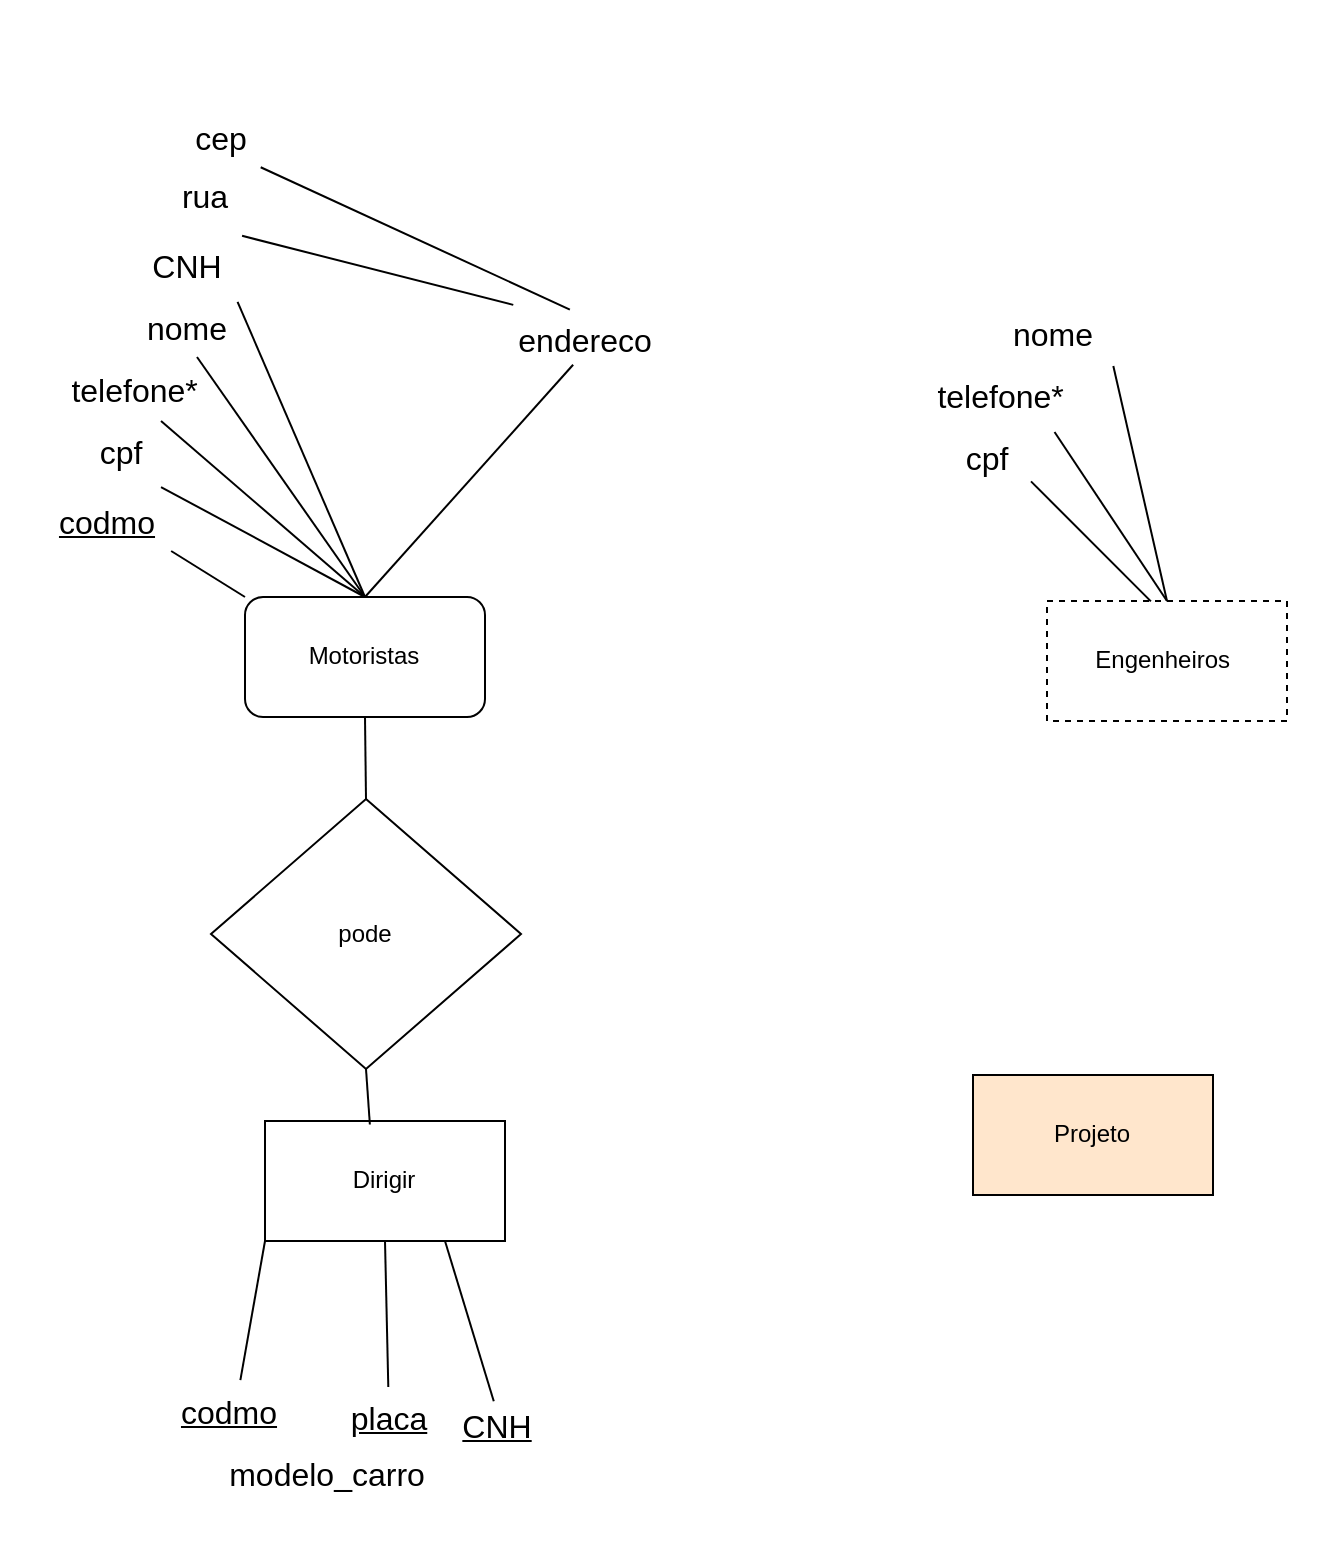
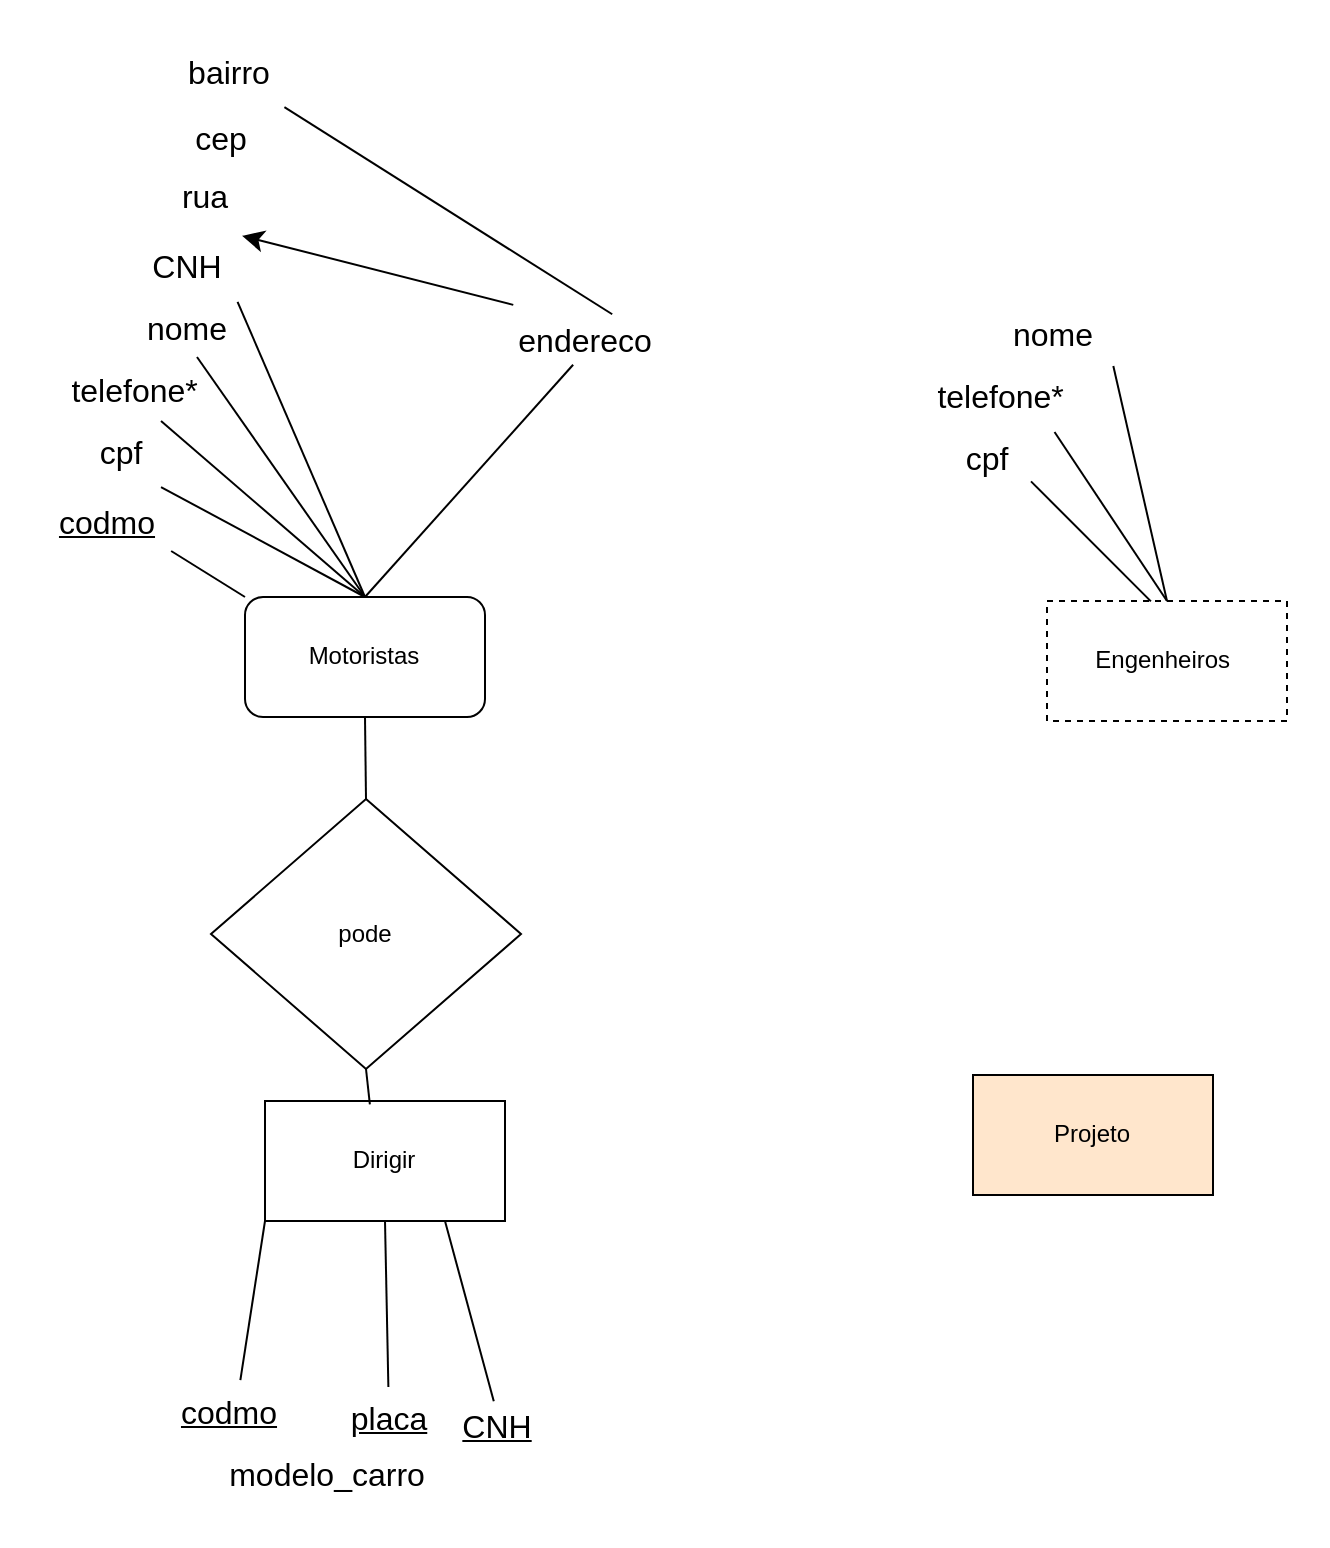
node "bairro": added
edge "bairro" -- "endereco": added
edge "rua" -- "endereco": arrowhead none -> classic
edge "cep" -- "endereco": removed
node "Dirigir": moved (385, 1181) -> (385, 1161)
